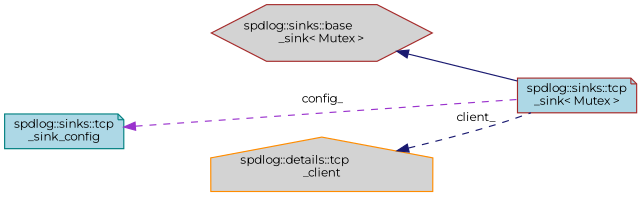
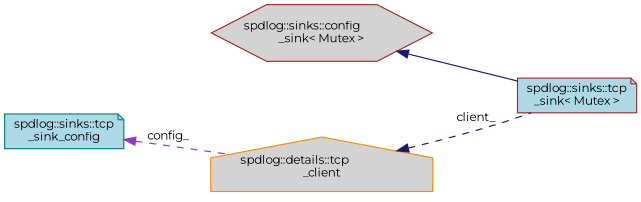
node "spdlog::sinks::base _sink< Mutex >": label "spdlog::sinks::base _sink< Mutex >" -> "spdlog::sinks::config _sink< Mutex >"
edge "spdlog::sinks::tcp _sink< Mutex >" -> "spdlog::sinks::tcp _sink_config": now "spdlog::details::tcp _client" -> "spdlog::sinks::tcp _sink_config"
